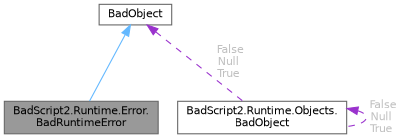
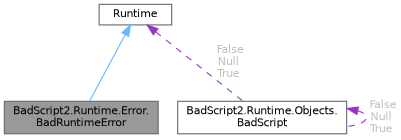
node "BadObject": label "BadObject" -> "Runtime"
node "BadScript2.Runtime.Objects. BadObject": label "BadScript2.Runtime.Objects. BadObject" -> "BadScript2.Runtime.Objects. BadScript"
